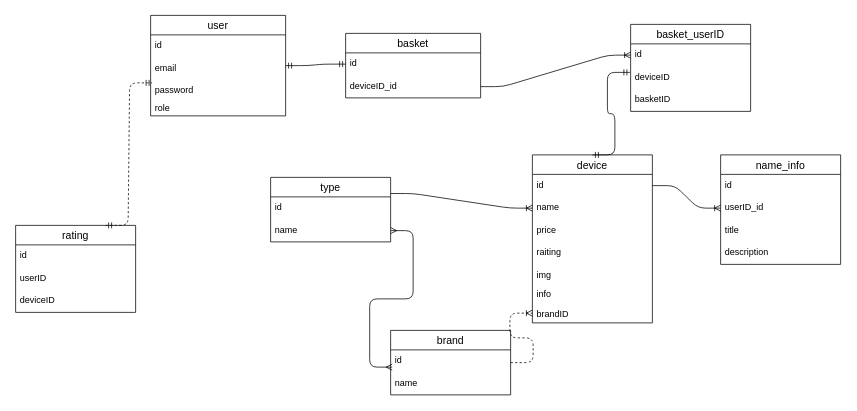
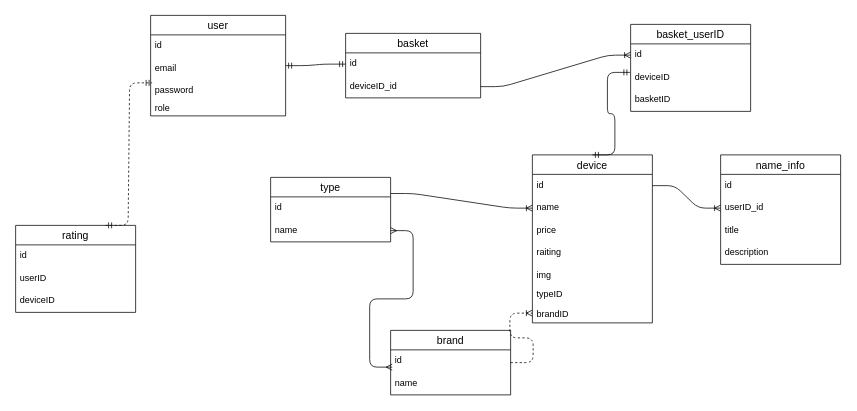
node "info": label "info" -> "typeID"
